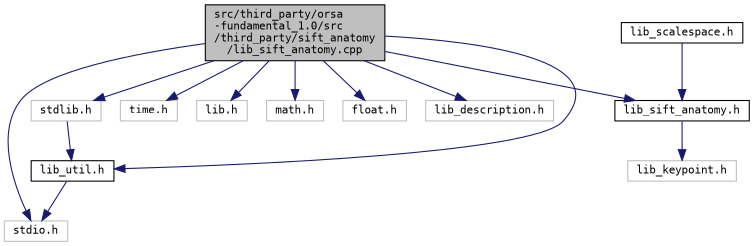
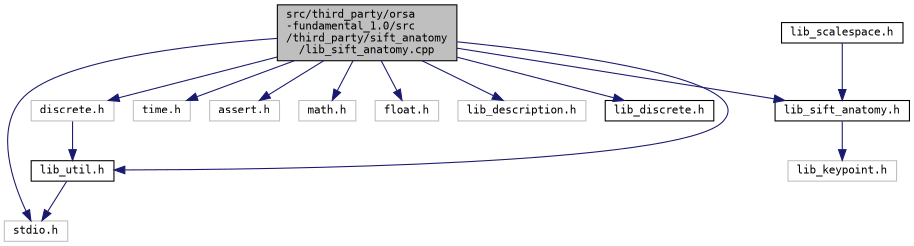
node "stdlib.h": label "stdlib.h" -> "discrete.h"
node "lib.h": label "lib.h" -> "assert.h"
node "lib_discrete.h": added
